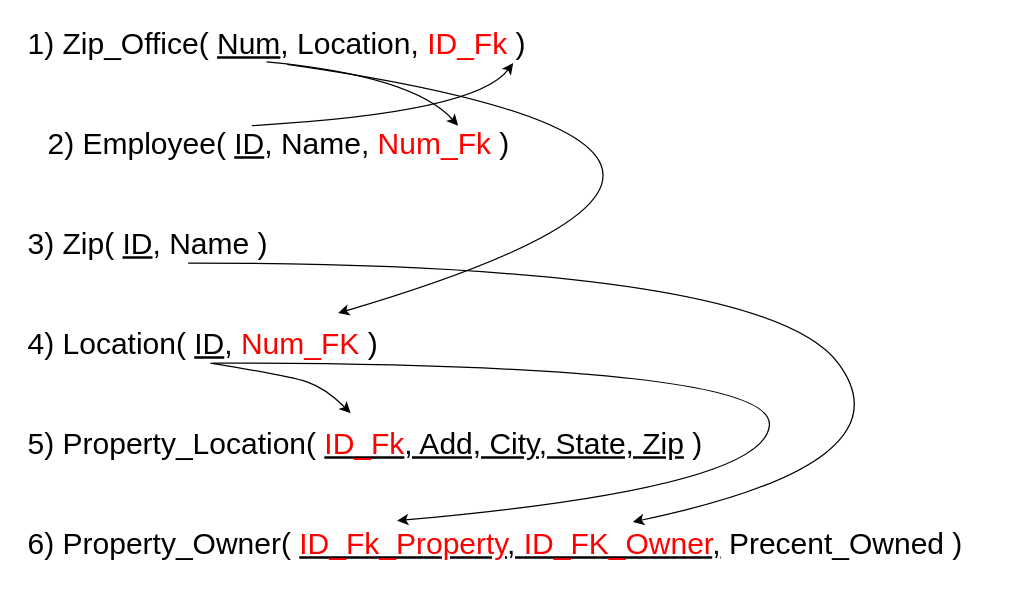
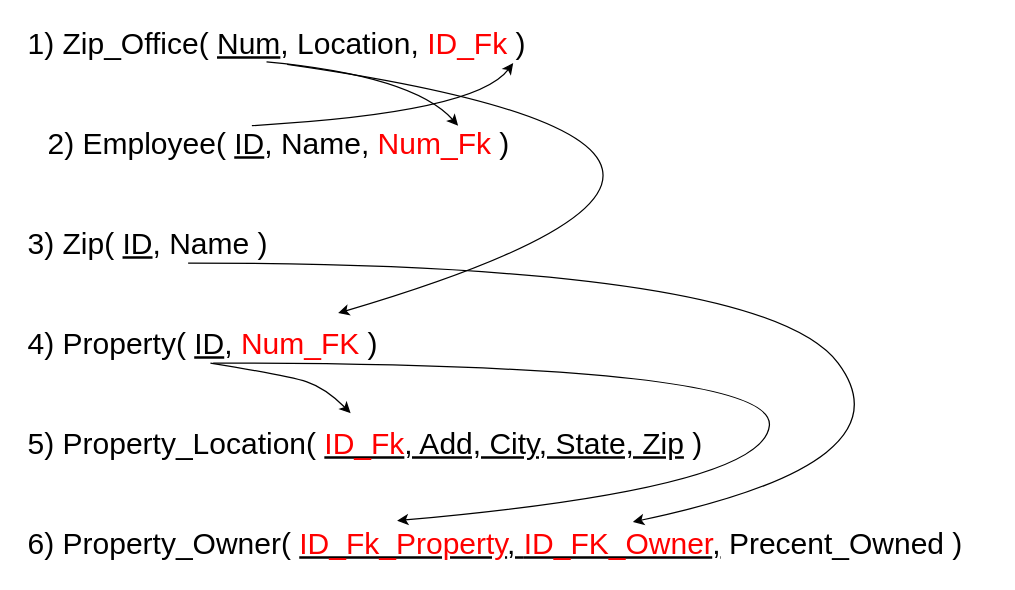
node "4) Location( ID, Num_FK )": label "4) Location( ID, Num_FK )" -> "4) Property( ID, Num_FK )"
